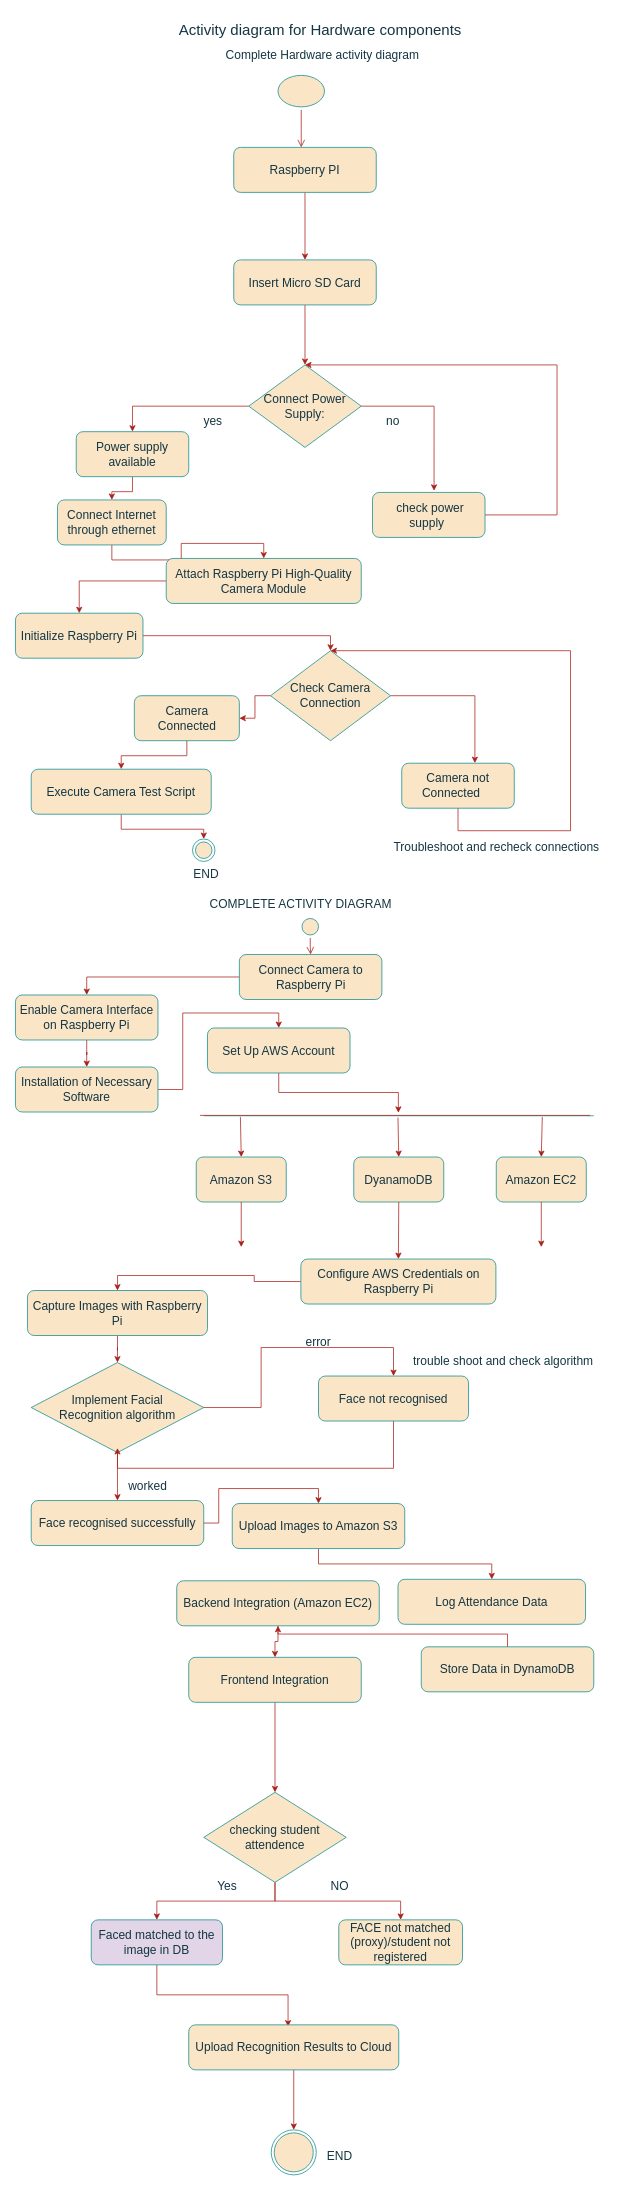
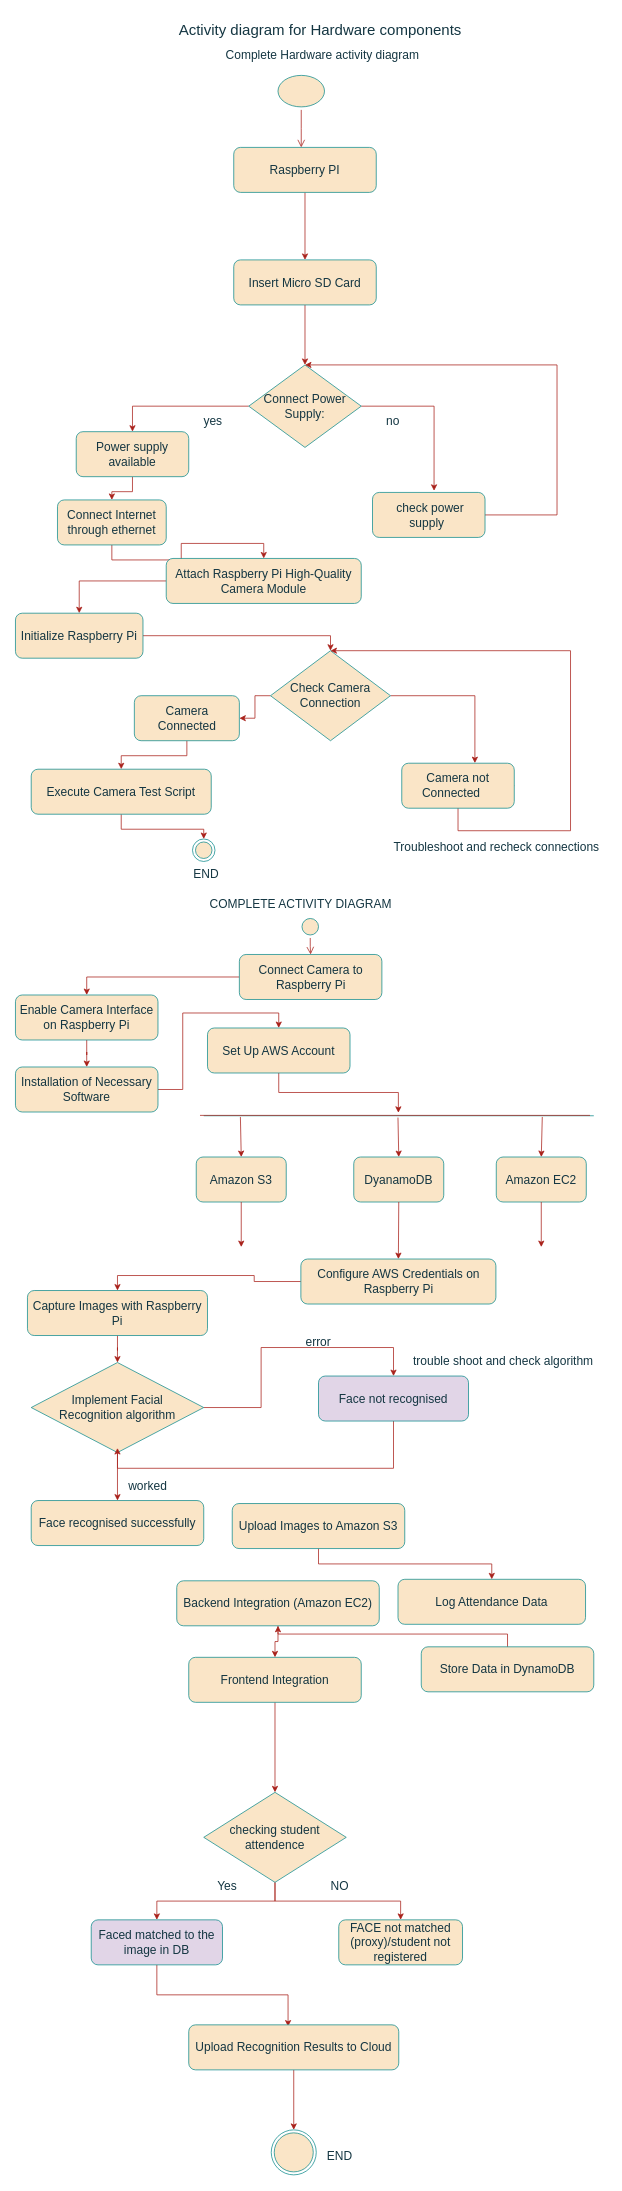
node "Face not recognised": fillcolor #fae5c7 -> #e1d5e7
edge "Face recognised successfully" -> "Upload Images to Amazon S3": removed
